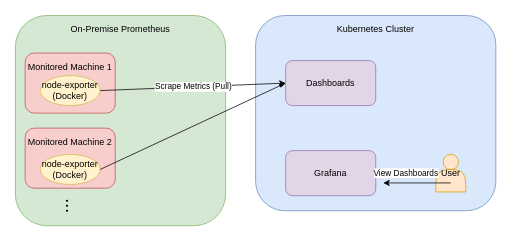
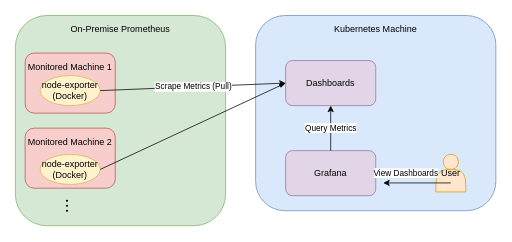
node "Kubernetes Cluster": label "Kubernetes Cluster" -> "Kubernetes Machine"
edge "Grafana" -> "Dashboards": added, label "Query Metrics"
